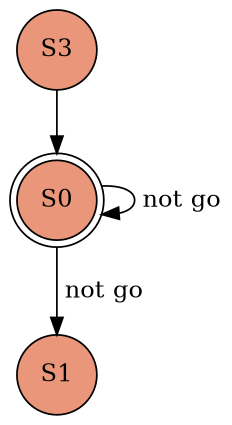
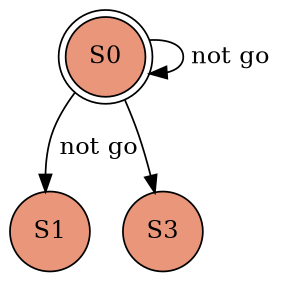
edge "S3" -> "S0": reversed
